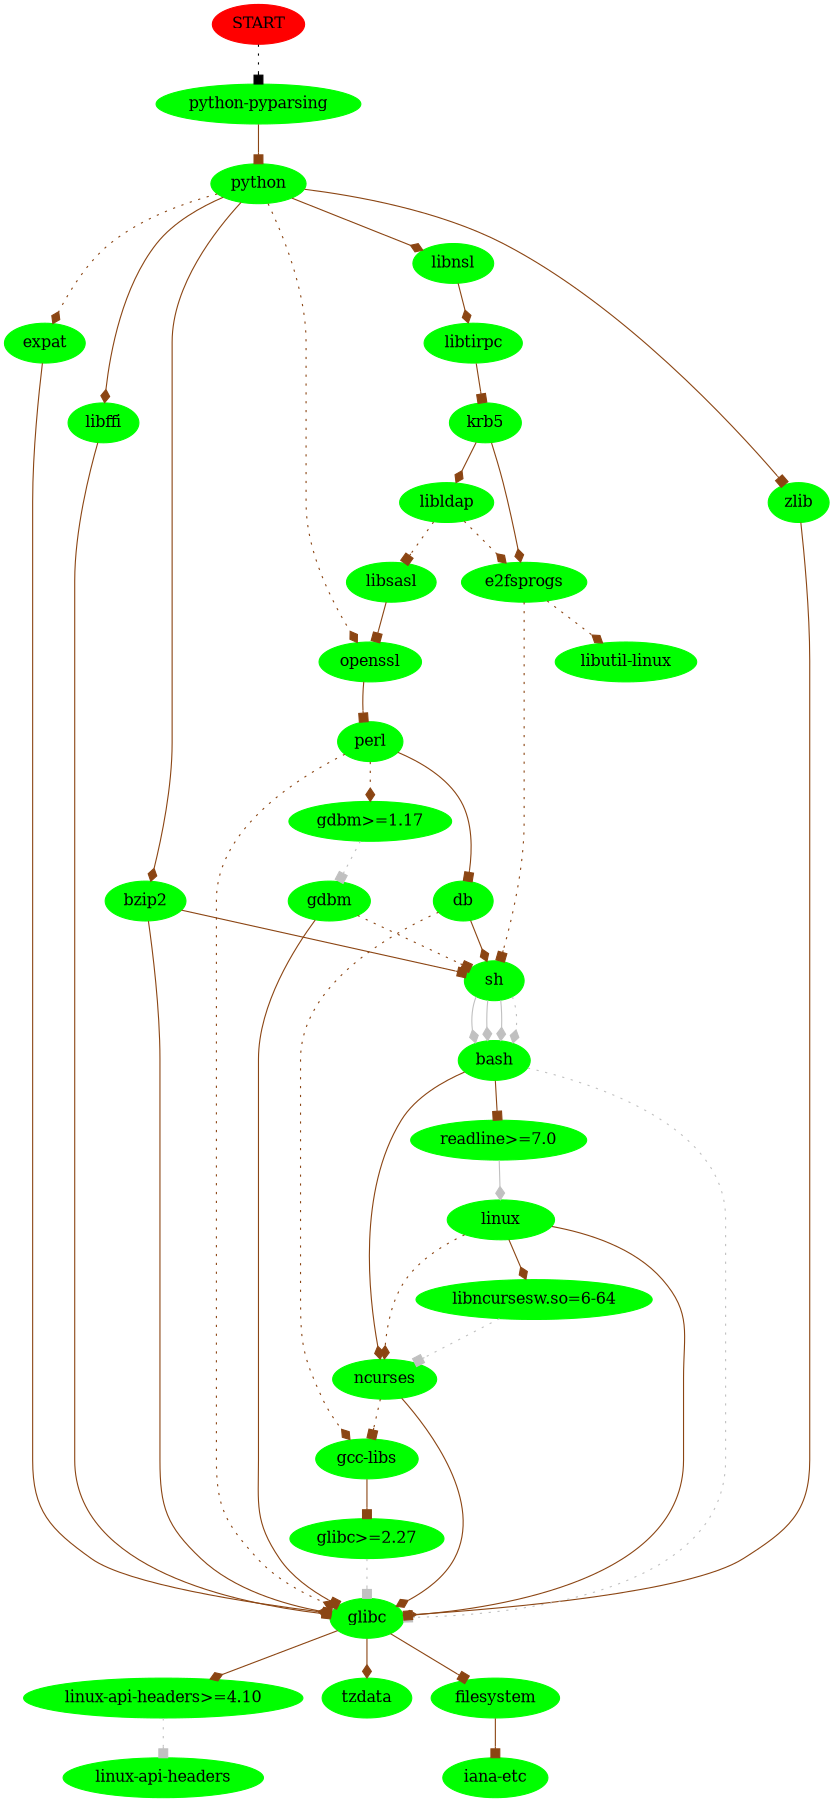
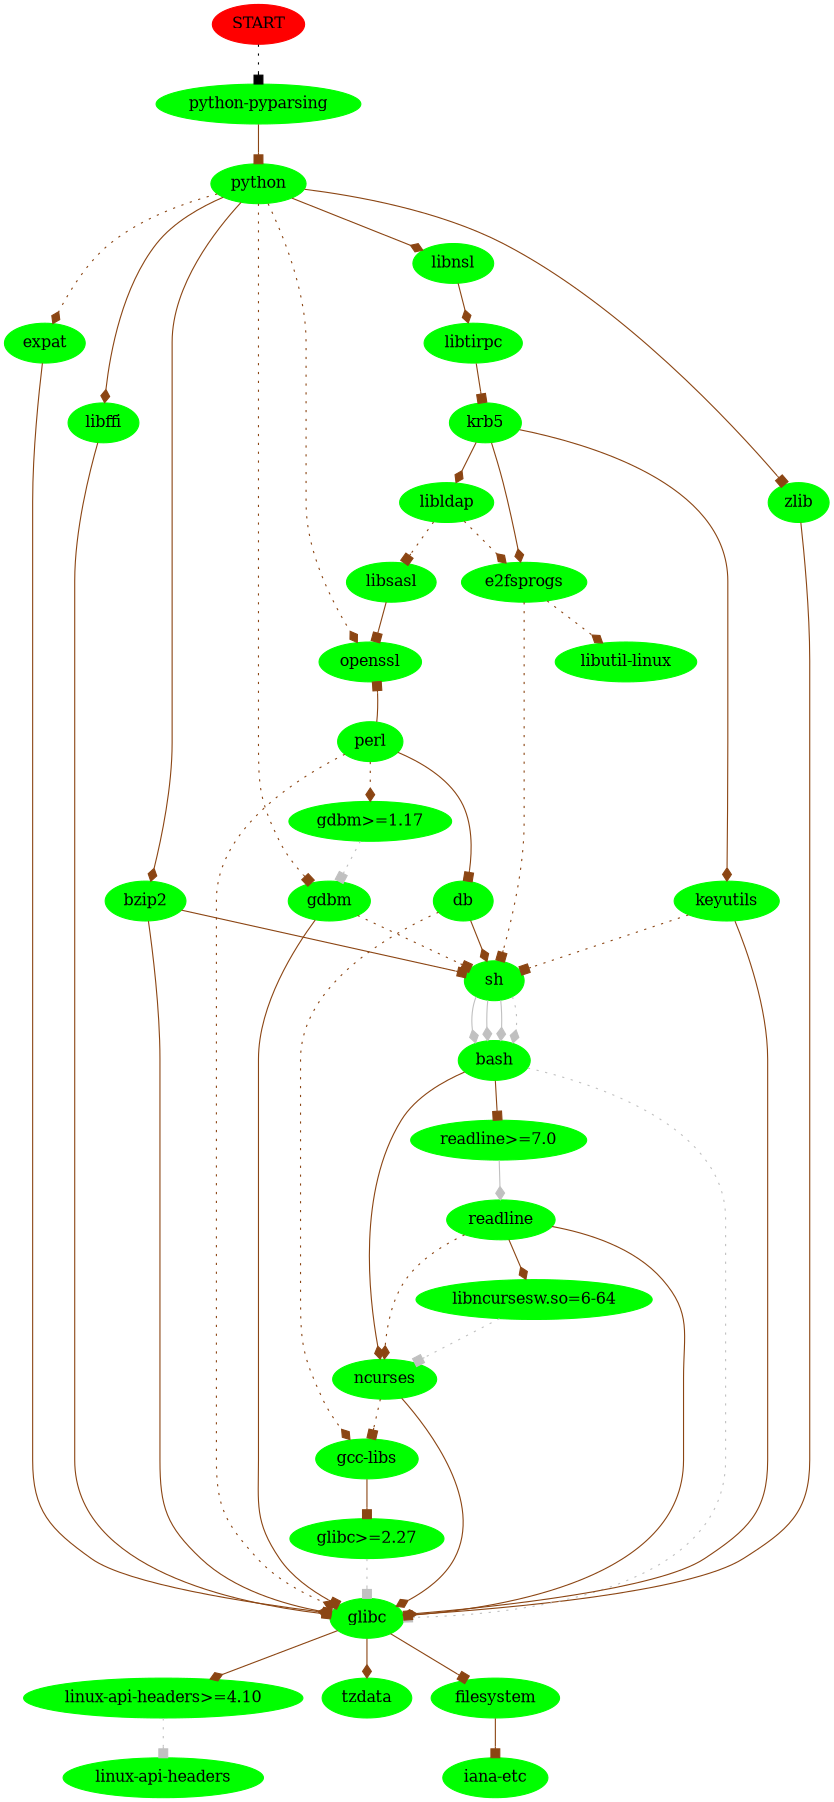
edge "python" -> "gdbm": added
edge "openssl" -> "perl": reversed
node "keyutils": added
node "linux": label "linux" -> "readline"
